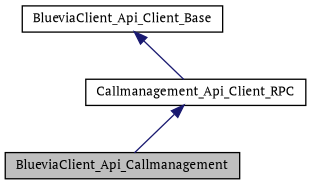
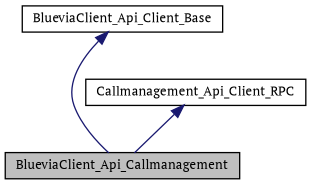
edge "Callmanagement_Api_Client_RPC" -> "BlueviaClient_Api_Client_Base": now "BlueviaClient_Api_Callmanagement" -> "BlueviaClient_Api_Client_Base"
